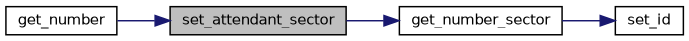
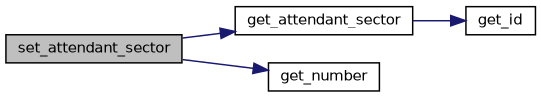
edge "get_number" -> "set_attendant_sector": reversed
node "get_number_sector": label "get_number_sector" -> "get_attendant_sector"
node "set_id": label "set_id" -> "get_id"
